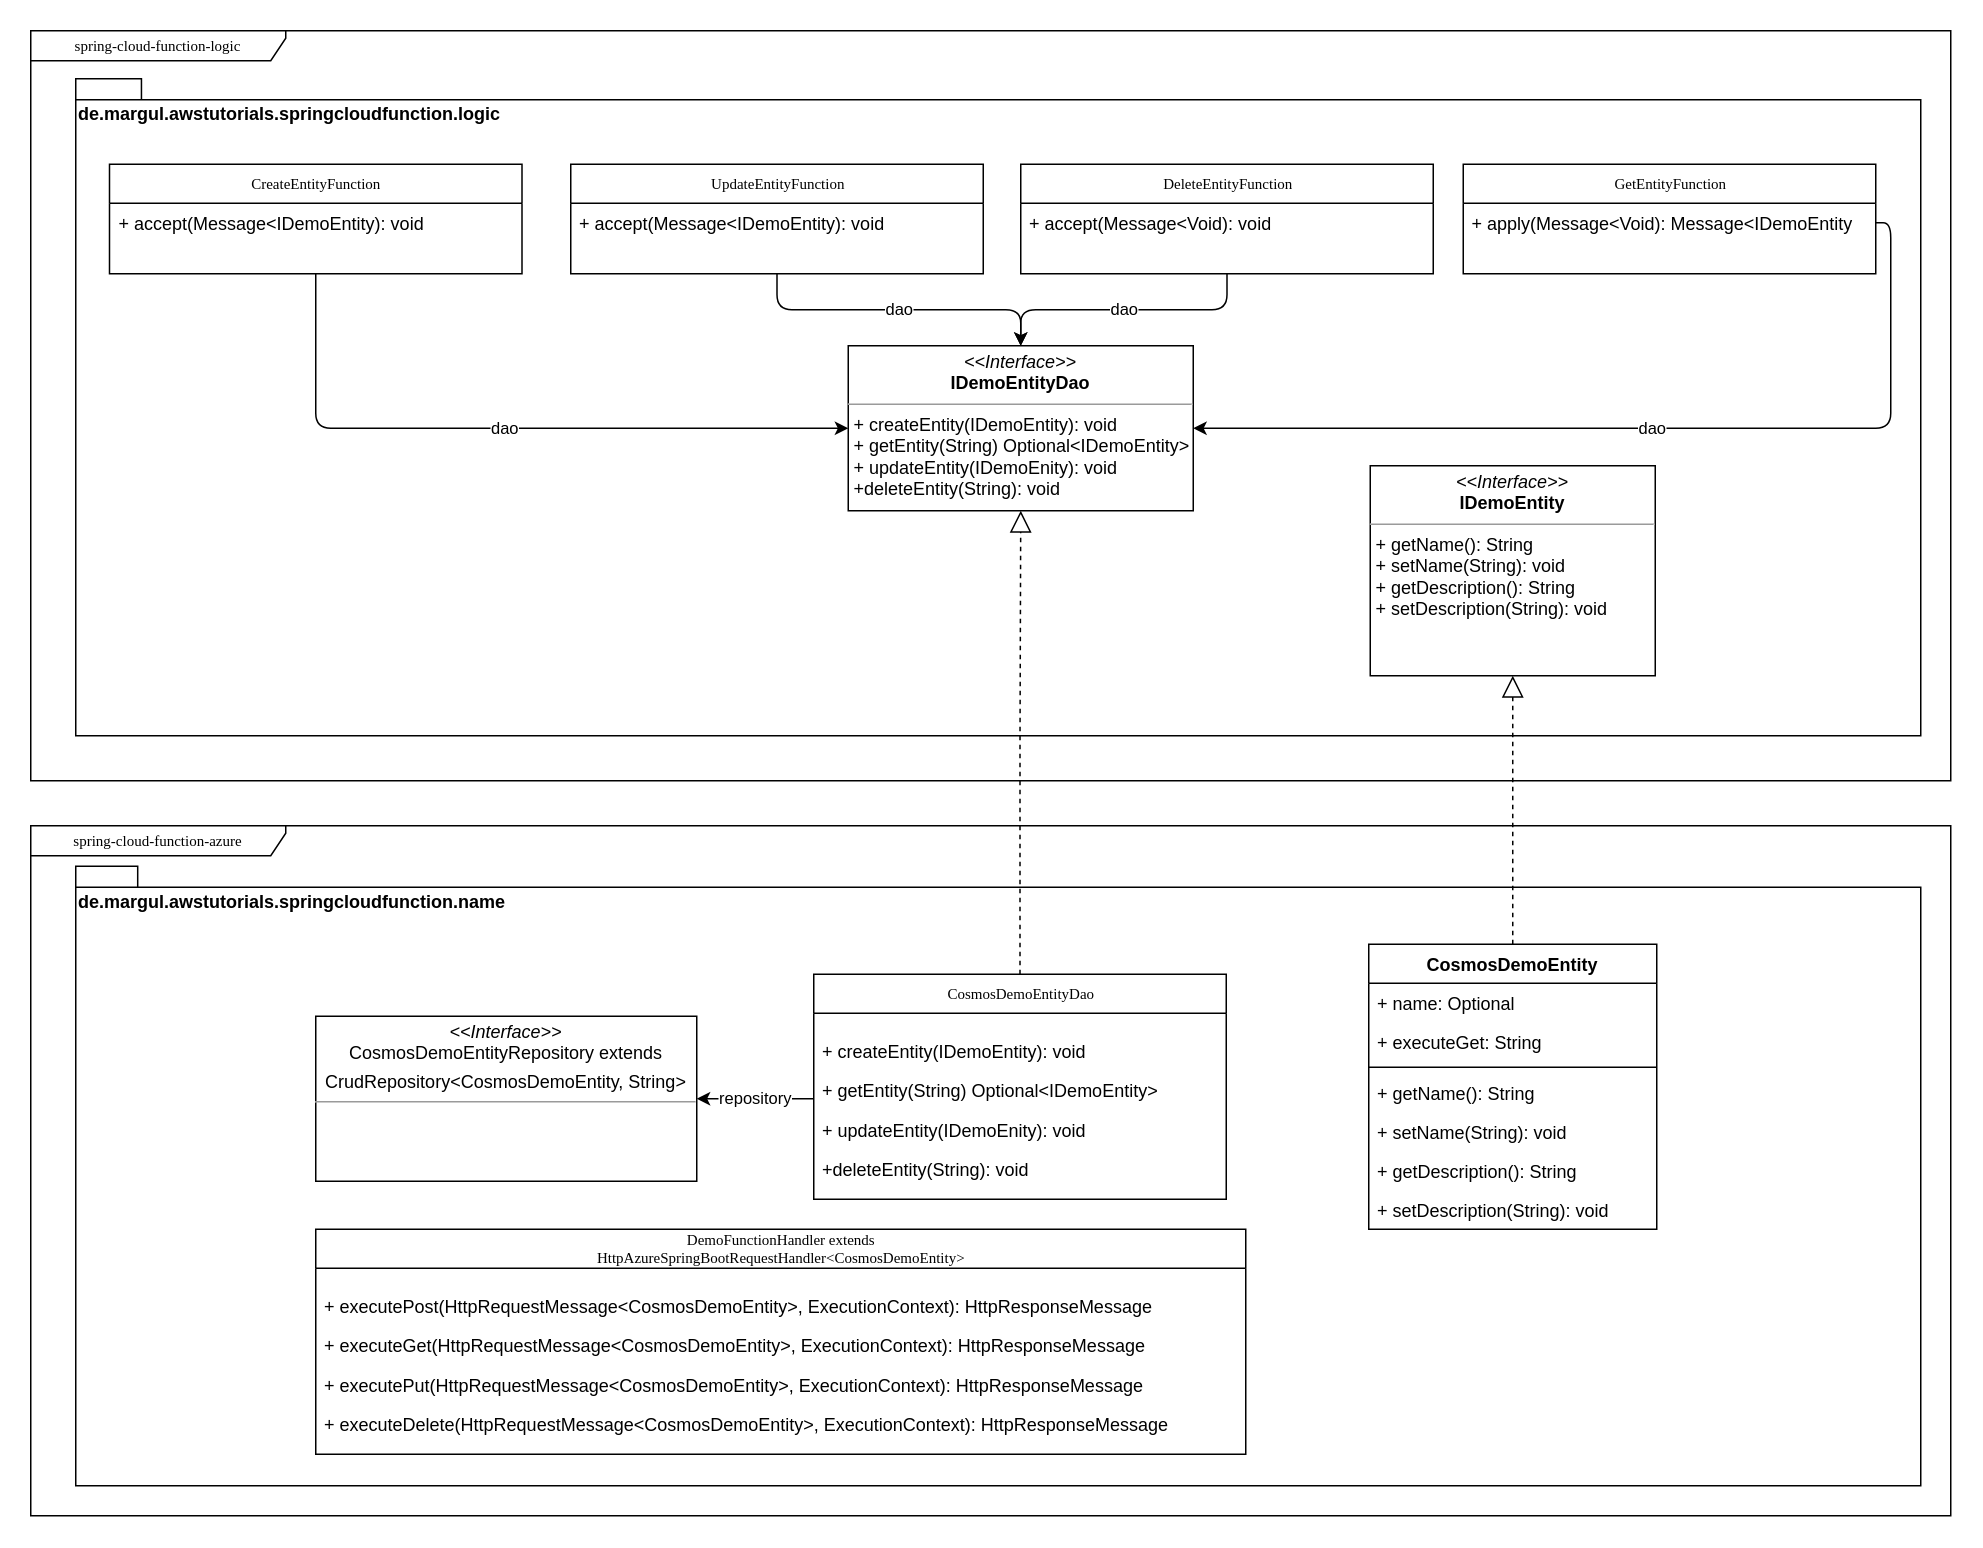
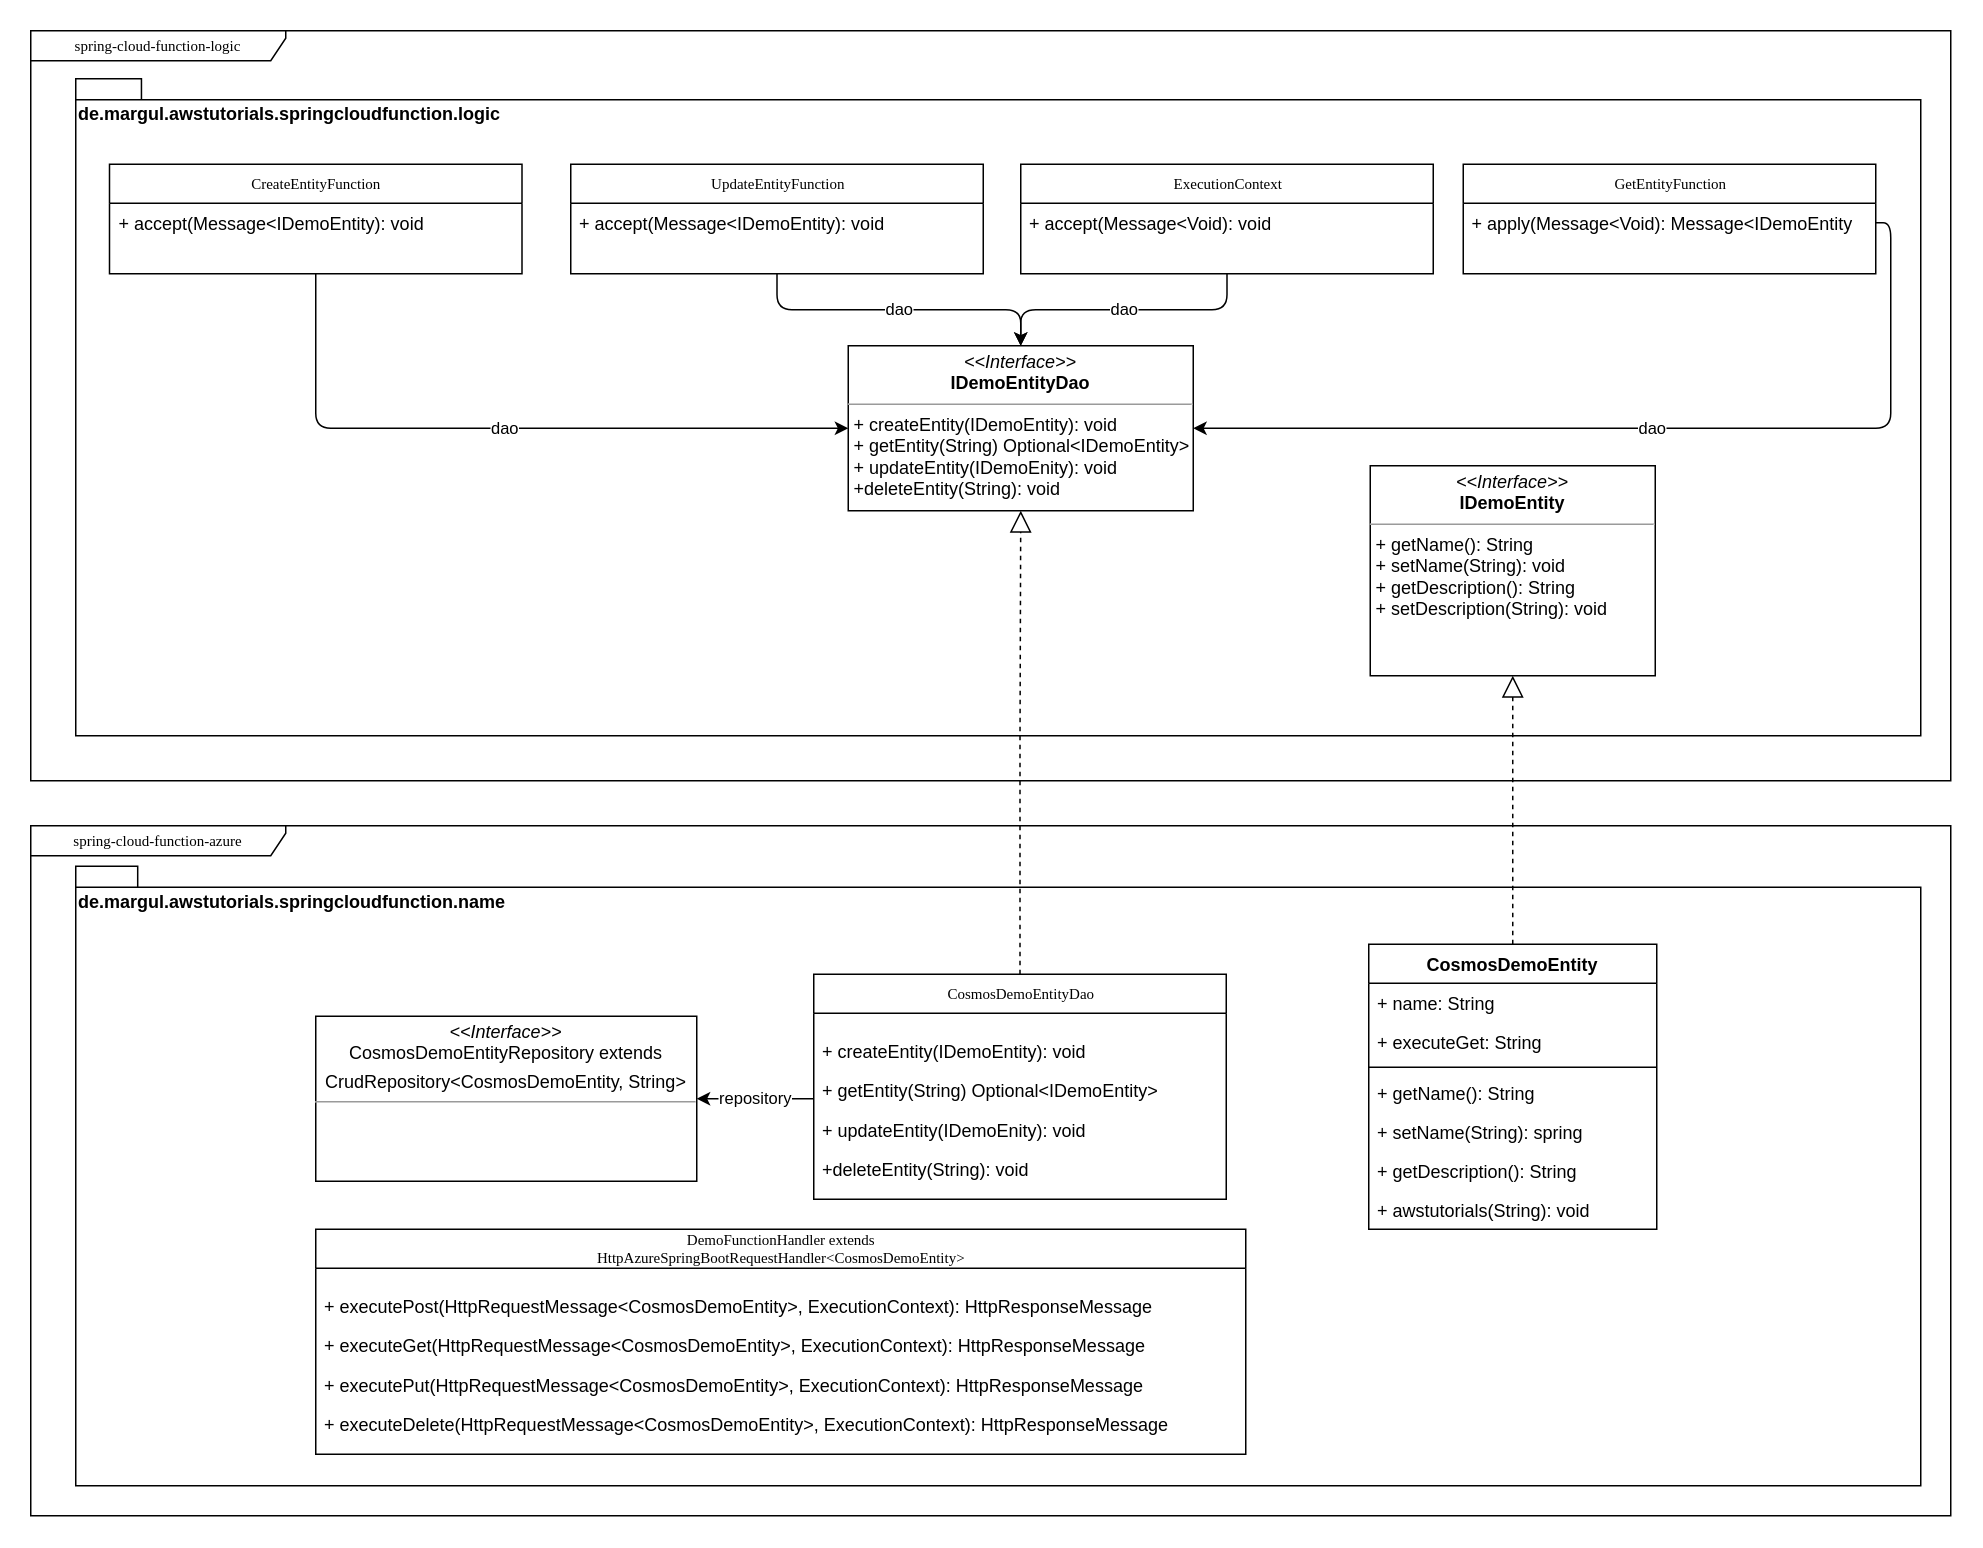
node "DeleteEntityFunction": label "DeleteEntityFunction" -> "ExecutionContext"
node "+ name: Optional": label "+ name: Optional" -> "+ name: String"
node "+ setName(String): void": label "+ setName(String): void" -> "+ setName(String): spring"
node "+ setDescription(String): void": label "+ setDescription(String): void" -> "+ awstutorials(String): void"
